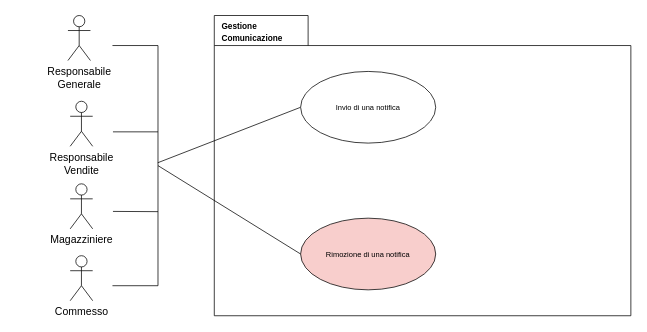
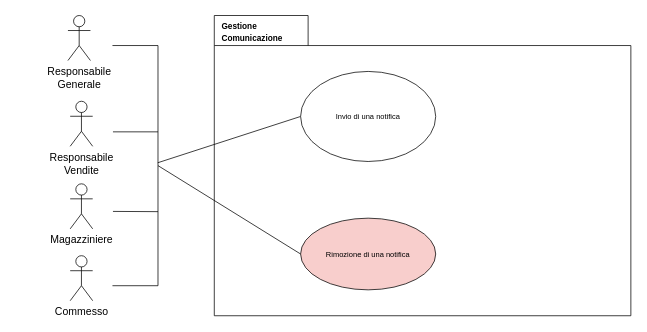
node "Invio di una notifica": size 135x72 -> 135x90
